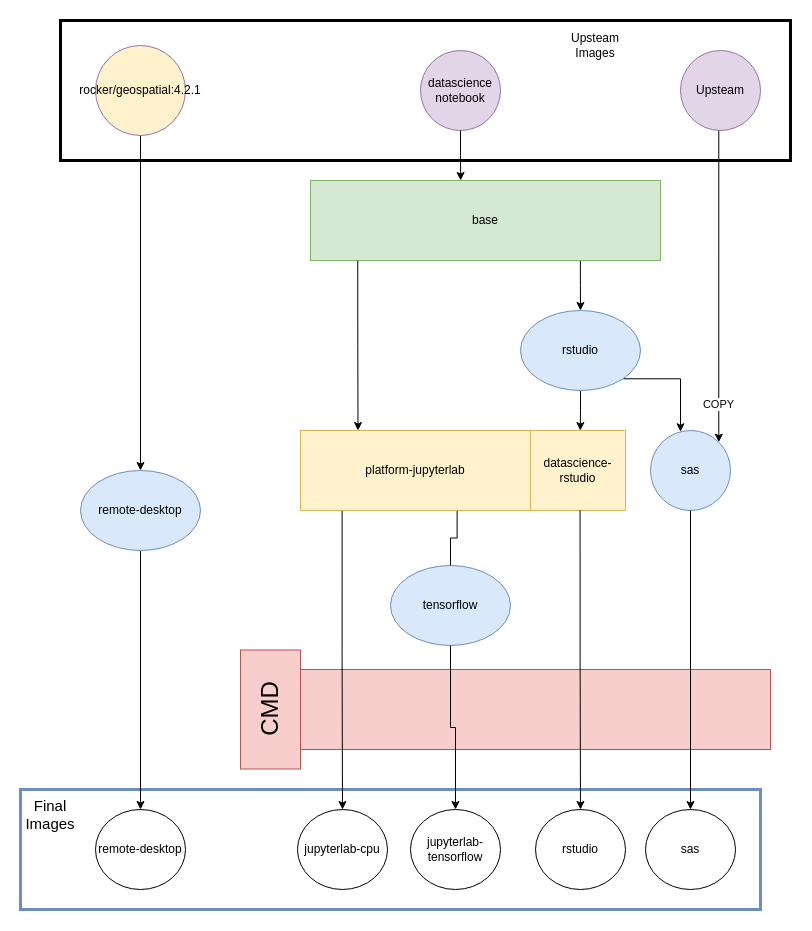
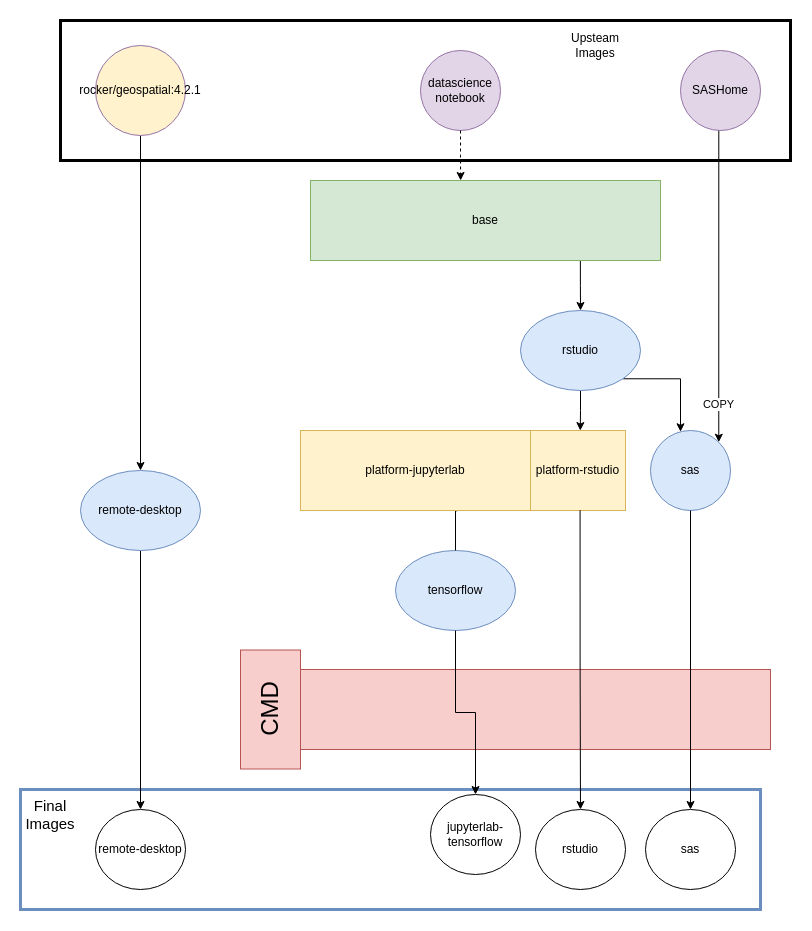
node "Upsteam": label "Upsteam" -> "SASHome"
edge "datascience notebook" -> "base": style solid -> dashed
edge "base" -> "platform-jupyterlab": removed
node "datascience-rstudio": label "datascience-rstudio" -> "platform-rstudio"
node "tensorflow": moved (451, 606) -> (456, 591)
edge "platform-jupyterlab" -> "jupyterlab-cpu": removed
node "jupyterlab-cpu": removed
node "jupyterlab-tensorflow": moved (456, 850) -> (476, 835)
